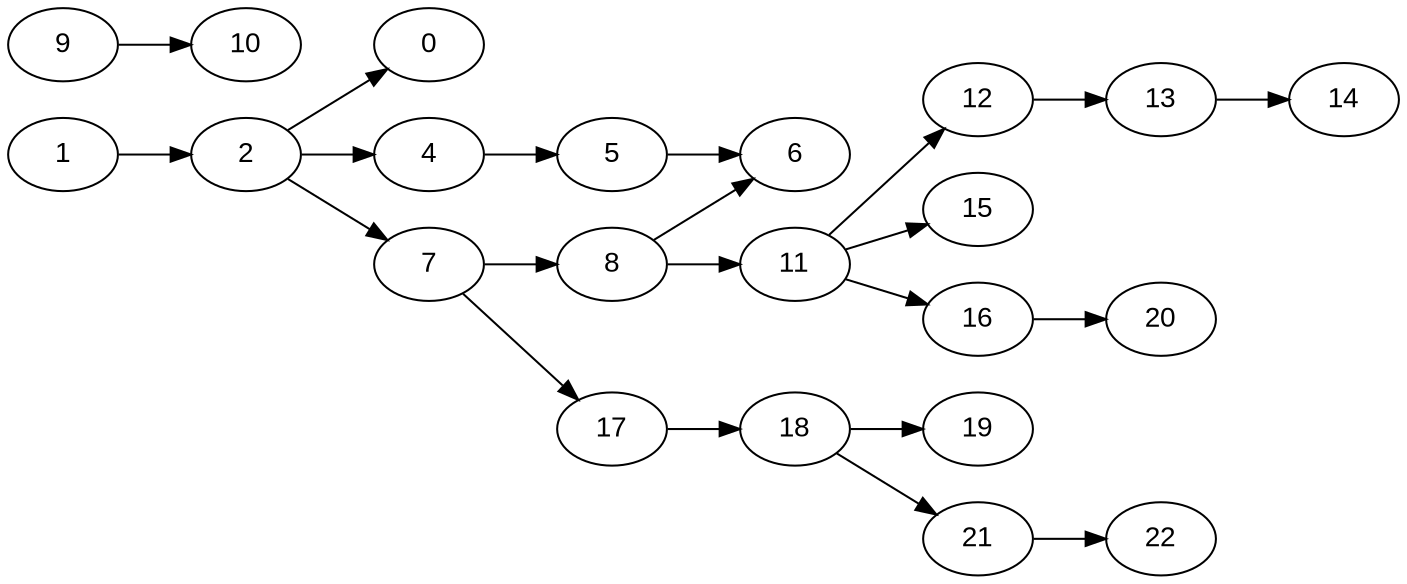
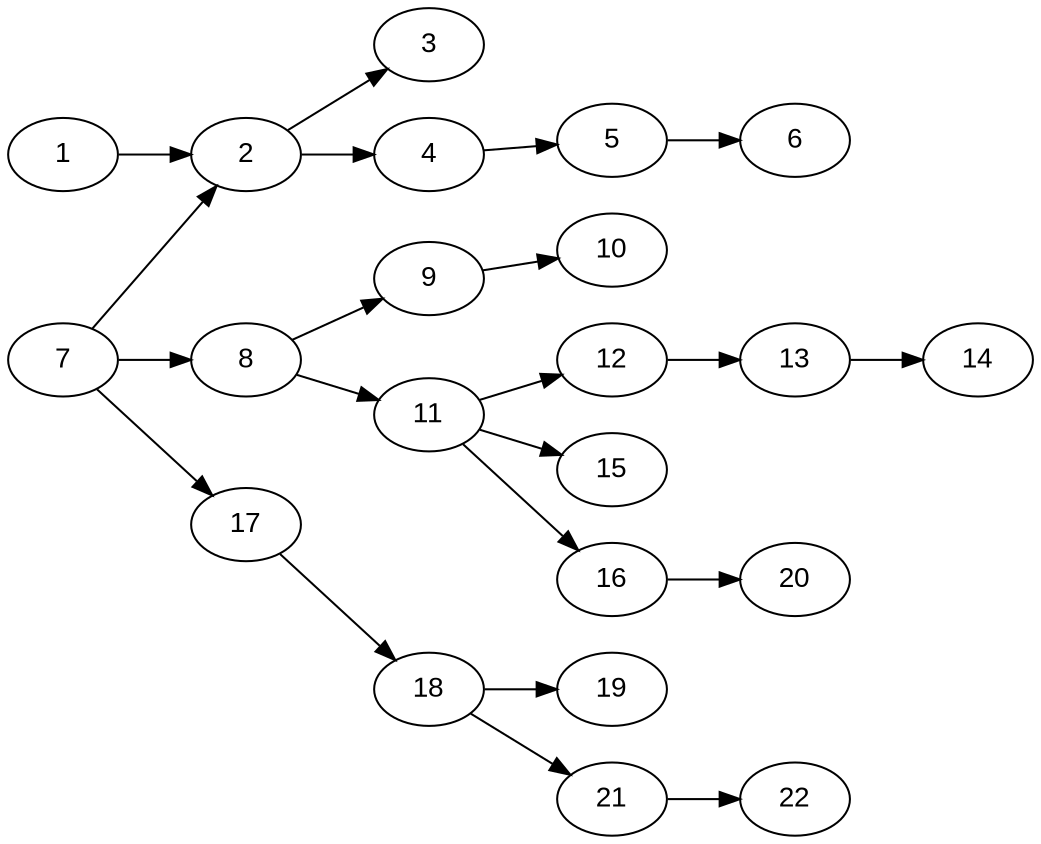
node "0": label "0" -> "3"
edge "2" -> "7": reversed
edge "8" -> "6": now "8" -> "9"
